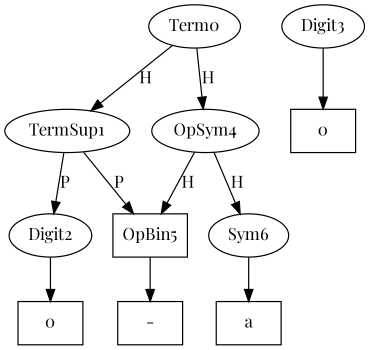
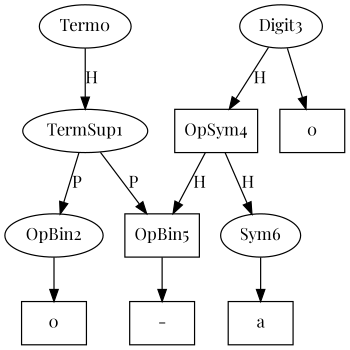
edge "Term0" -> "OpSym4": now "Digit3" -> "OpSym4"
node "OpSym4": shape ellipse -> box
node "Digit2": label "Digit2" -> "OpBin2"
